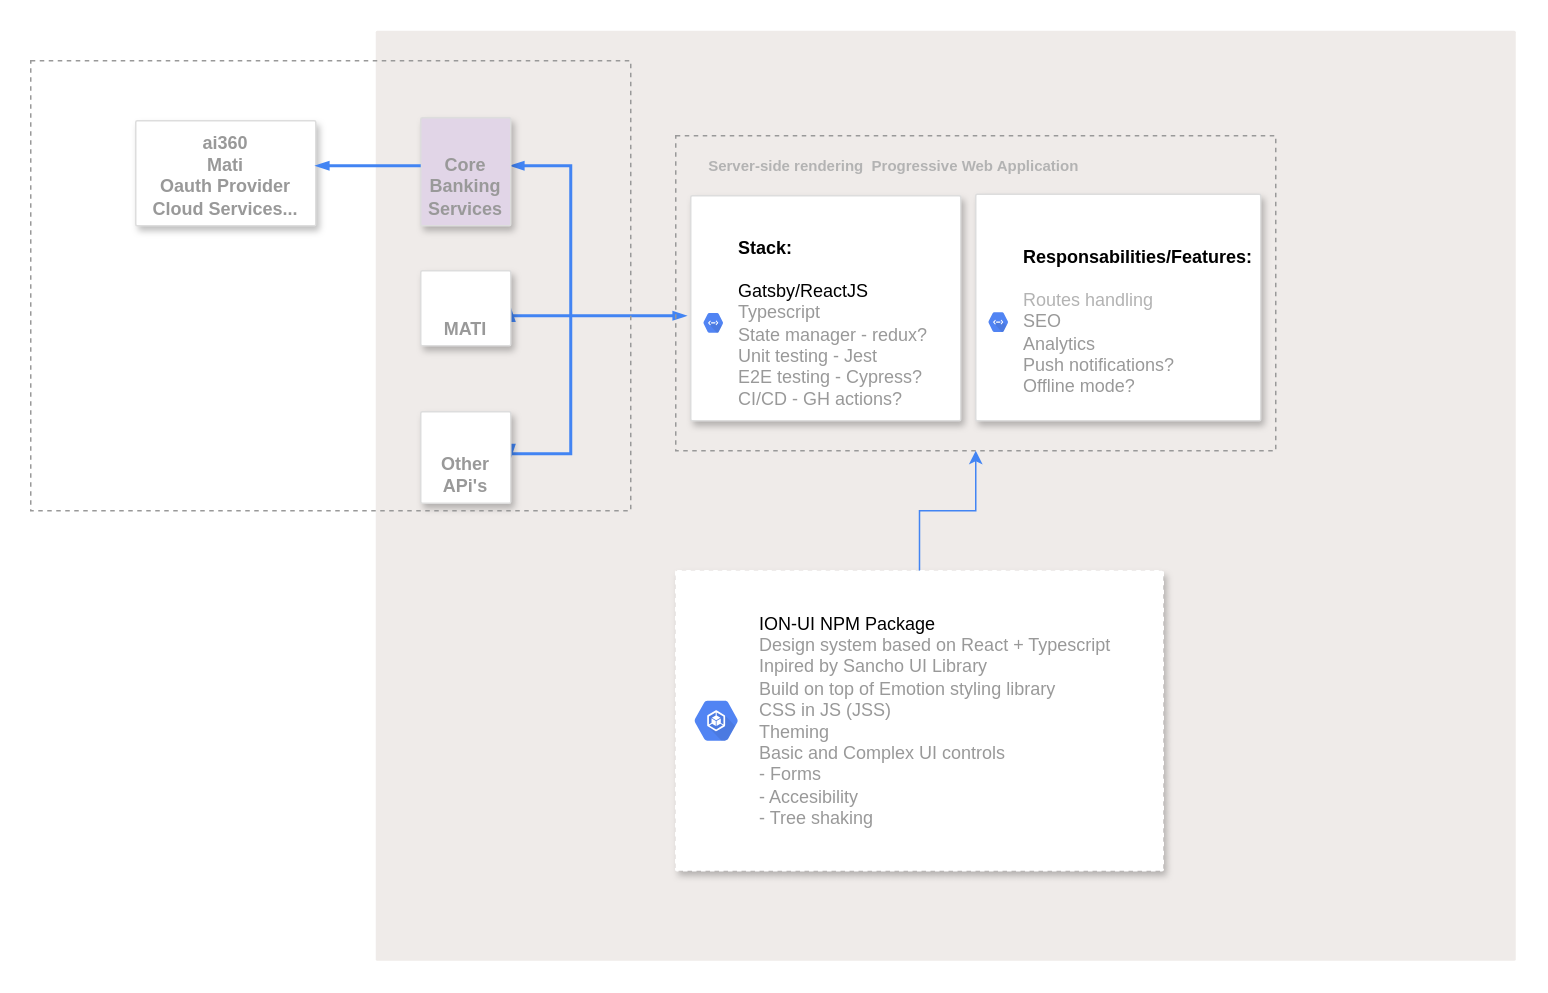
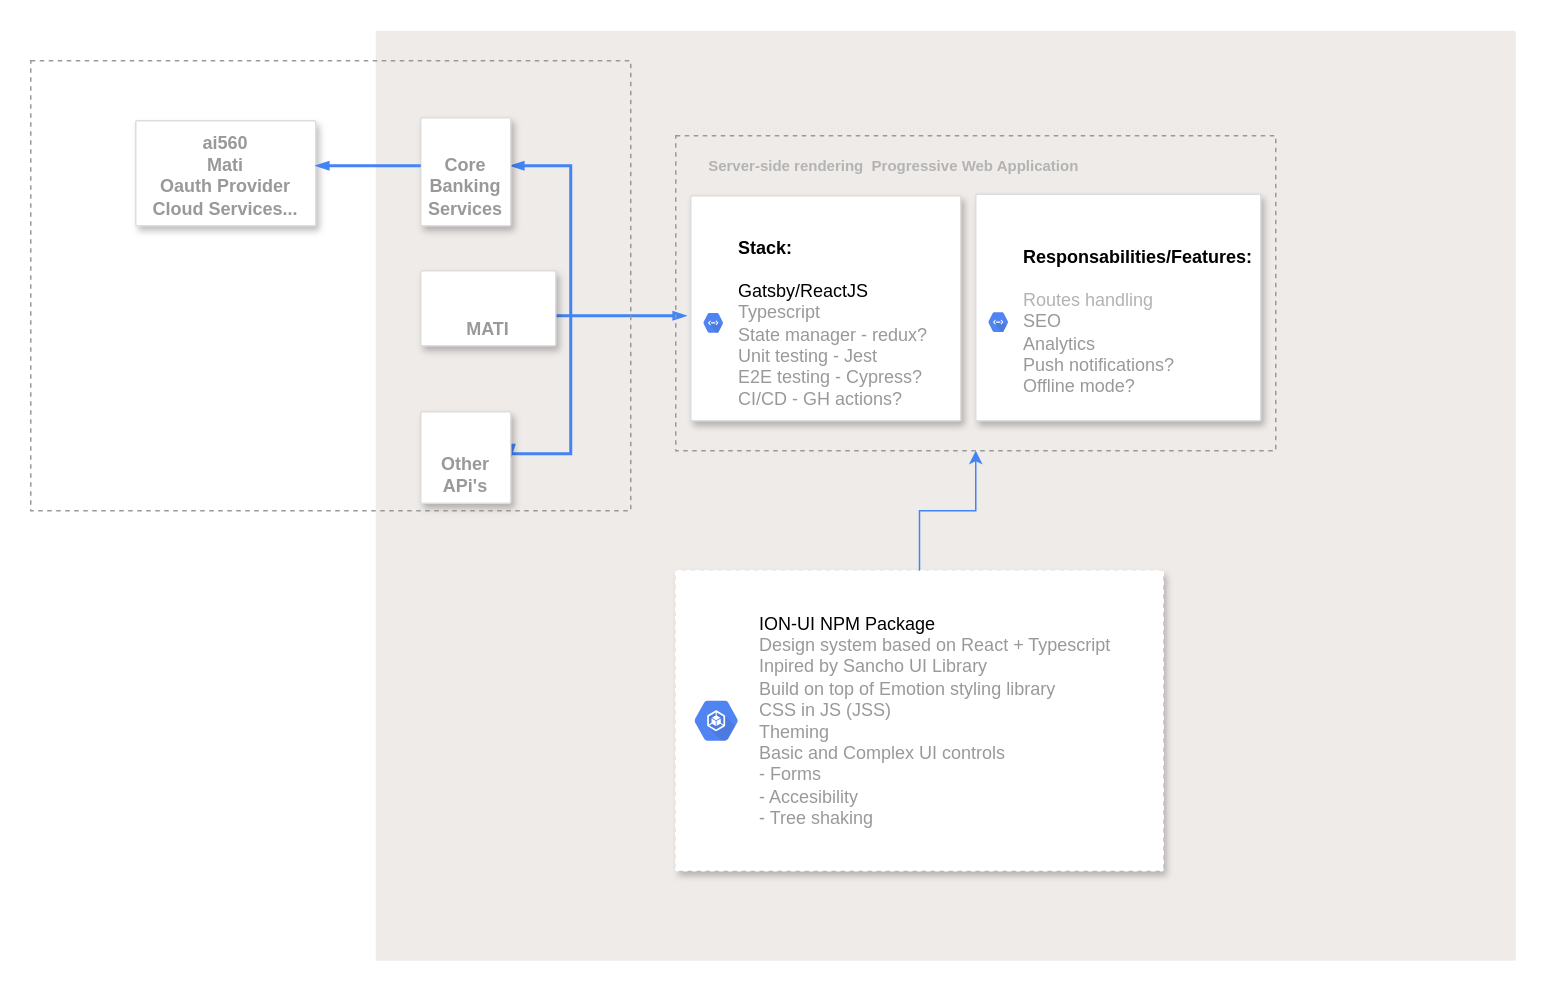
node "Core Banking Services": fillcolor #e1d5e7 -> #ffffff
node "ai360 Mati Oauth Provider Cloud Services...": label "ai360 Mati Oauth Provider Cloud Services..." -> "ai560 Mati Oauth Provider Cloud Services..."
node "MATI": size 90x75 -> 135x75
